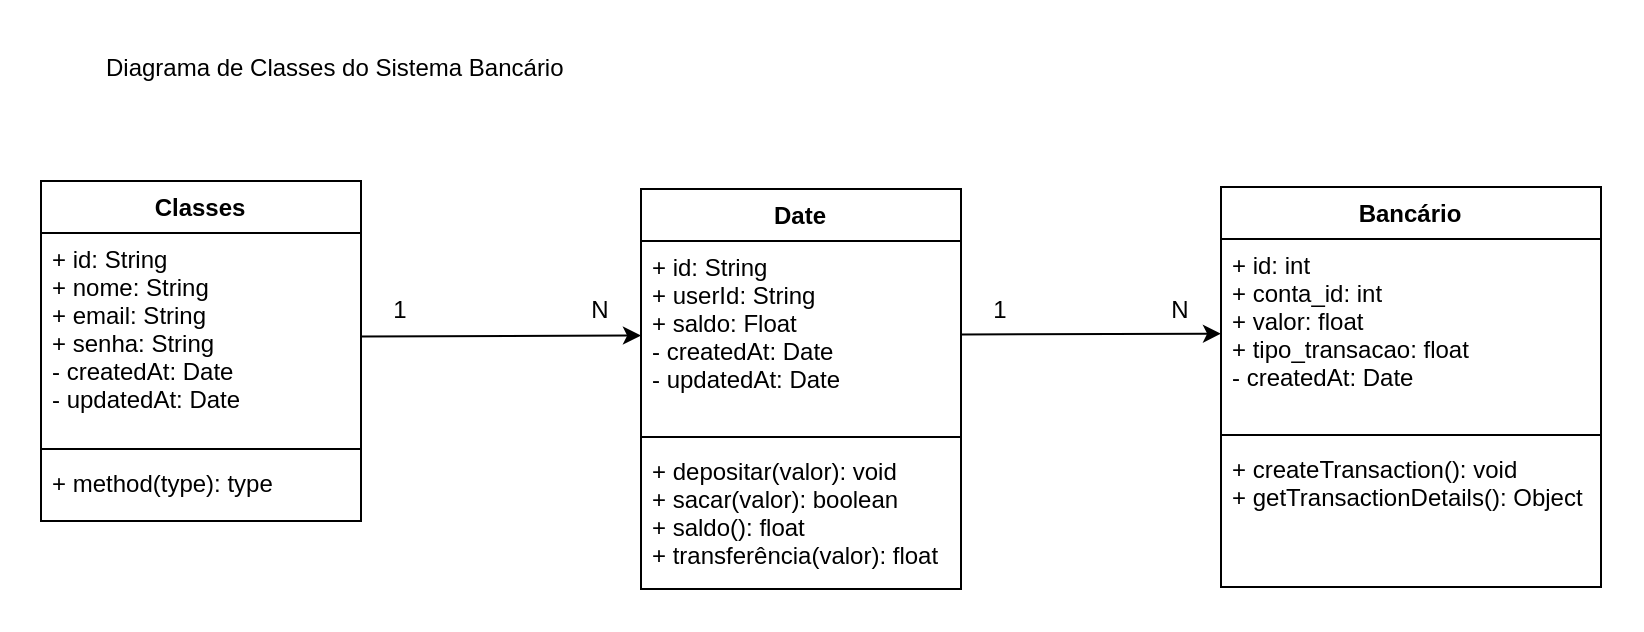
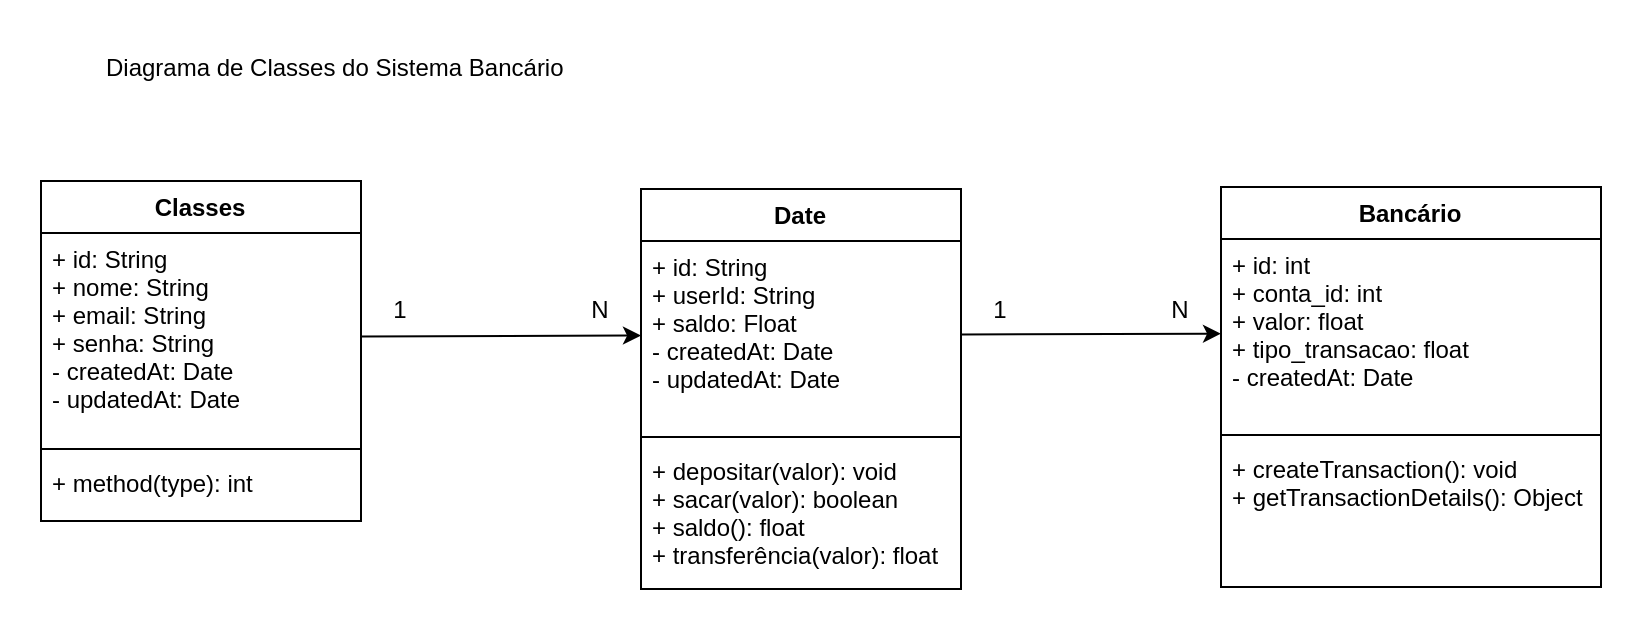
node "+ method(type): type": label "+ method(type): type" -> "+ method(type): int"
